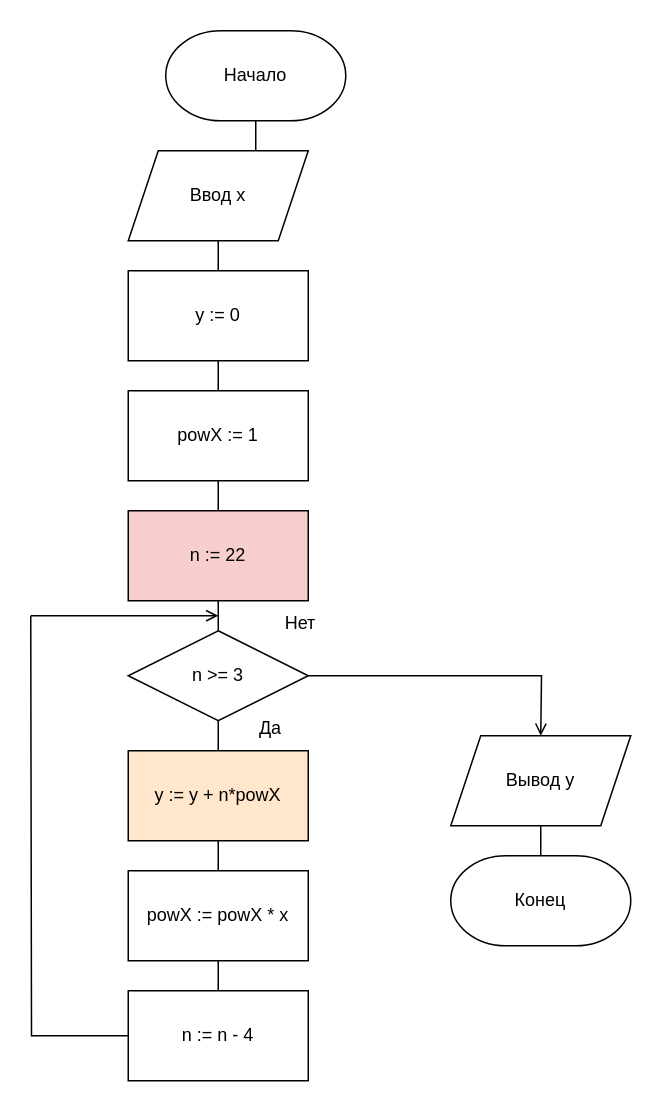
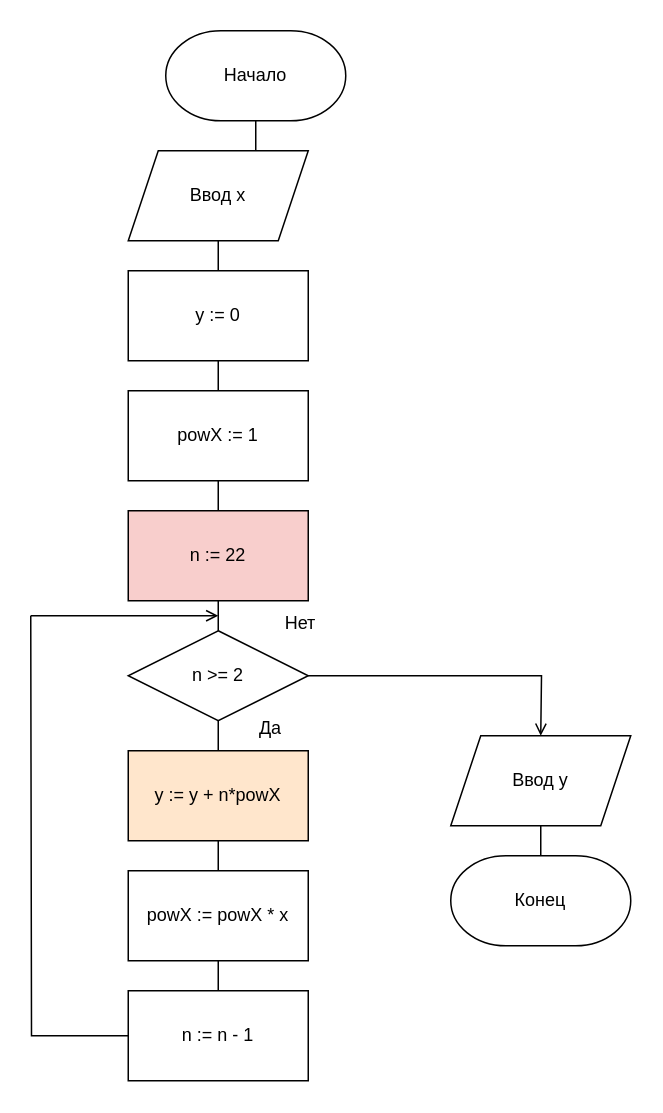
node "n >= 3": label "n >= 3" -> "n >= 2"
node "Вывод y": label "Вывод y" -> "Ввод y"
node "n := n - 4": label "n := n - 4" -> "n := n - 1"
